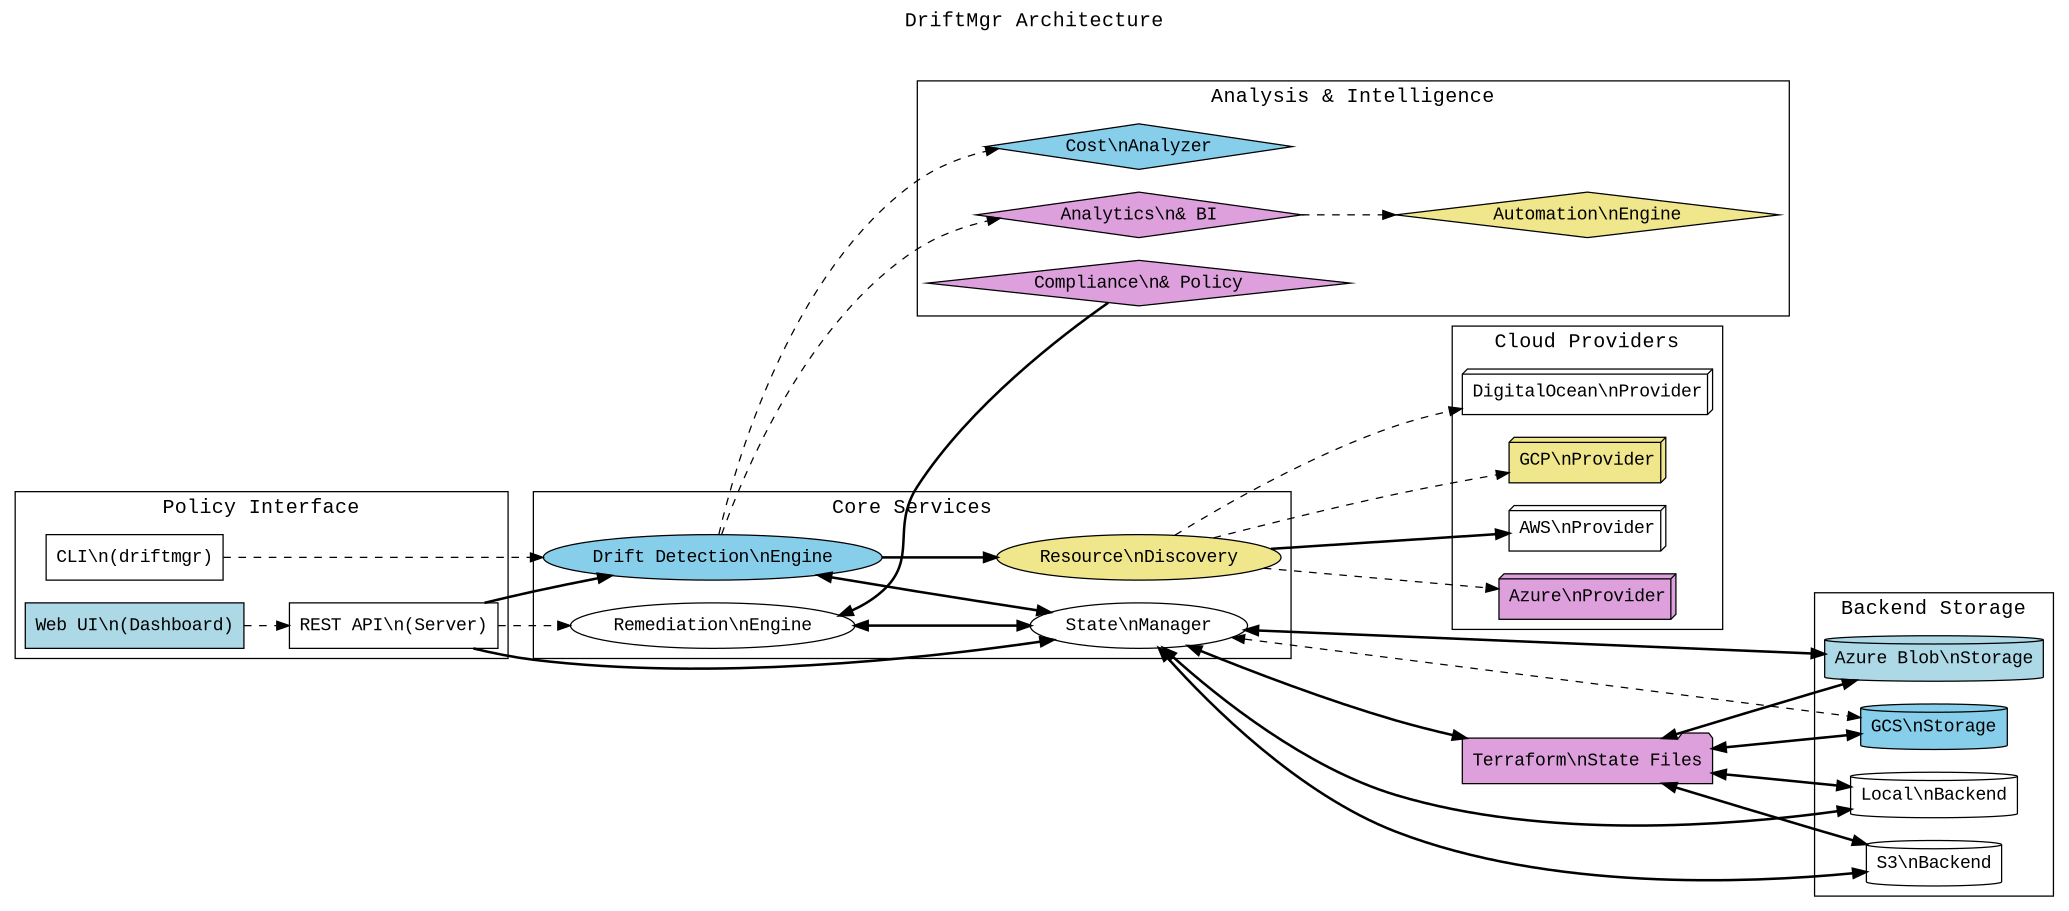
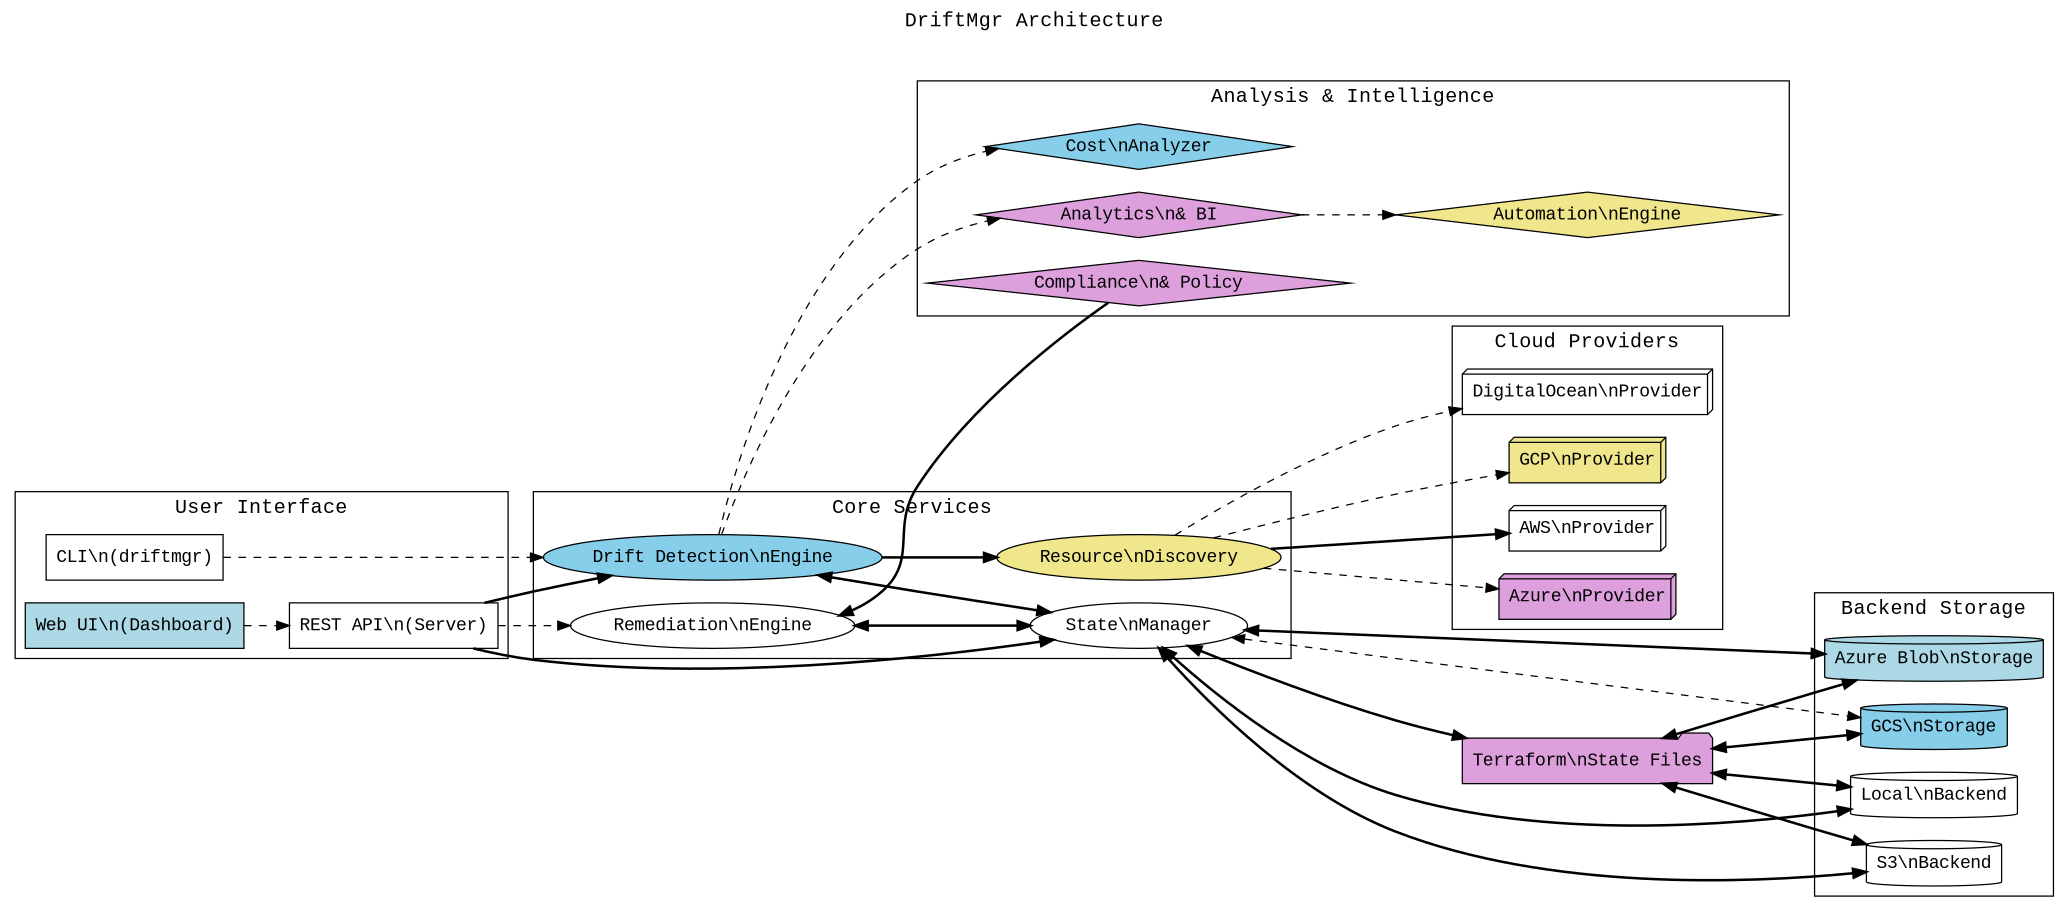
cluster "Policy Interface": label "Policy Interface" -> "User Interface"
